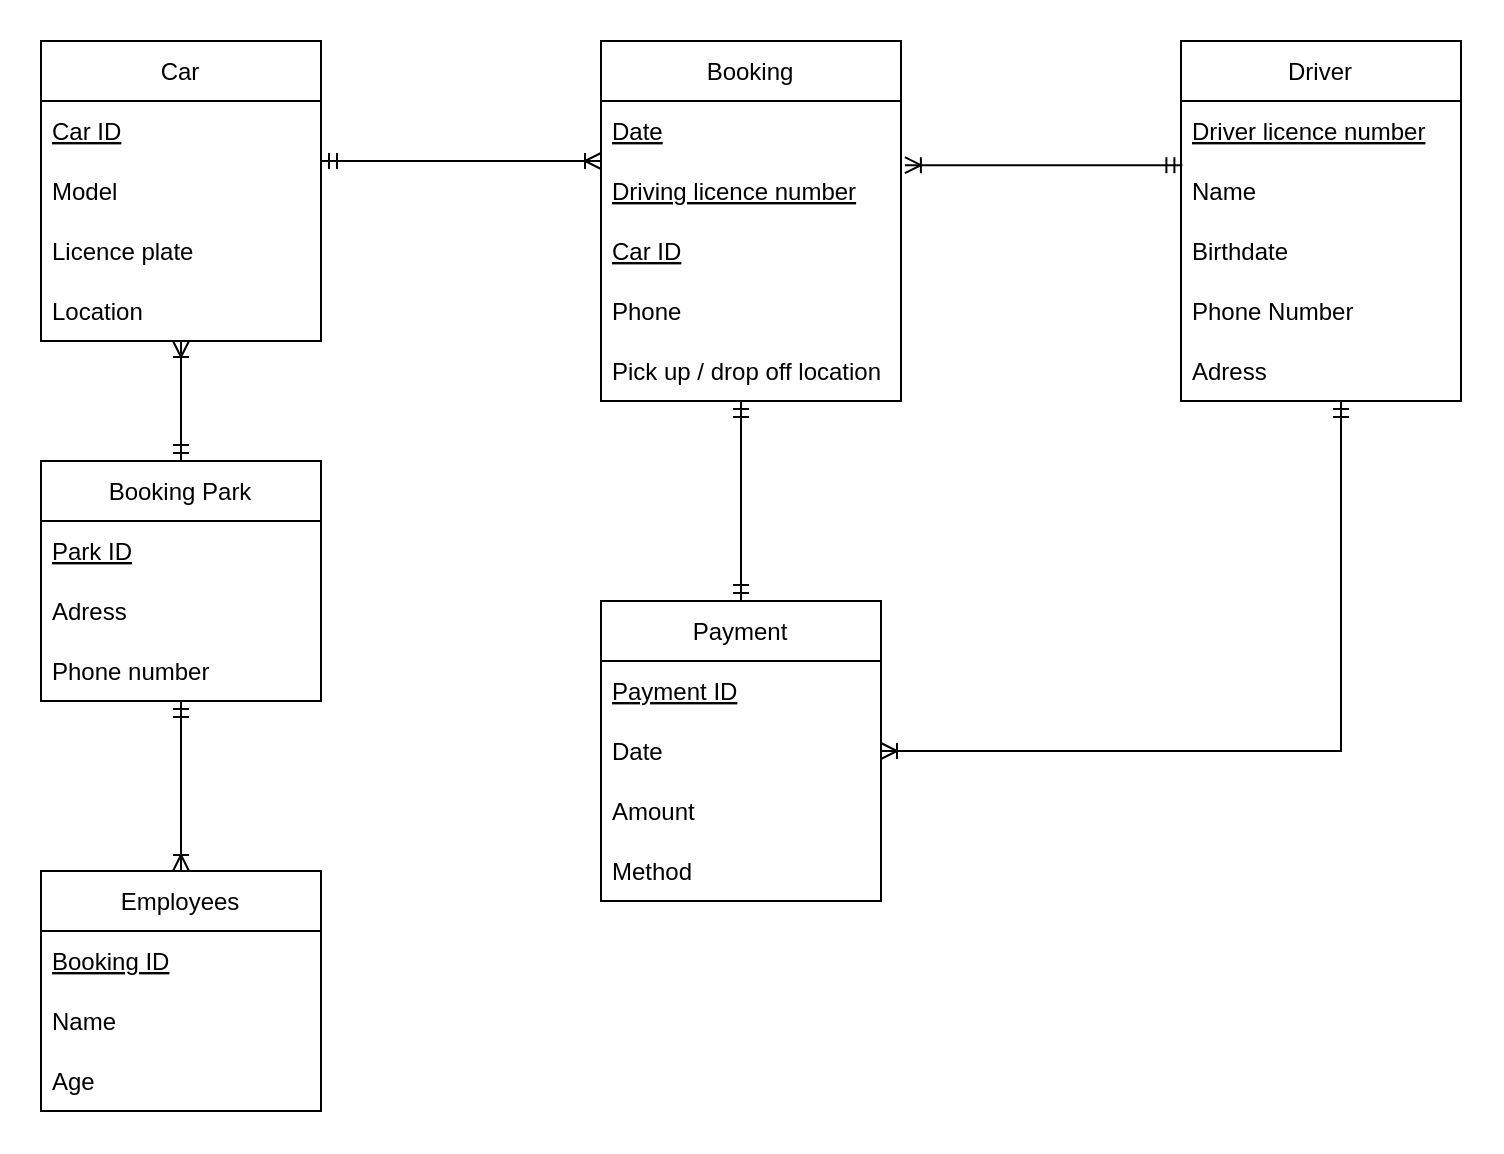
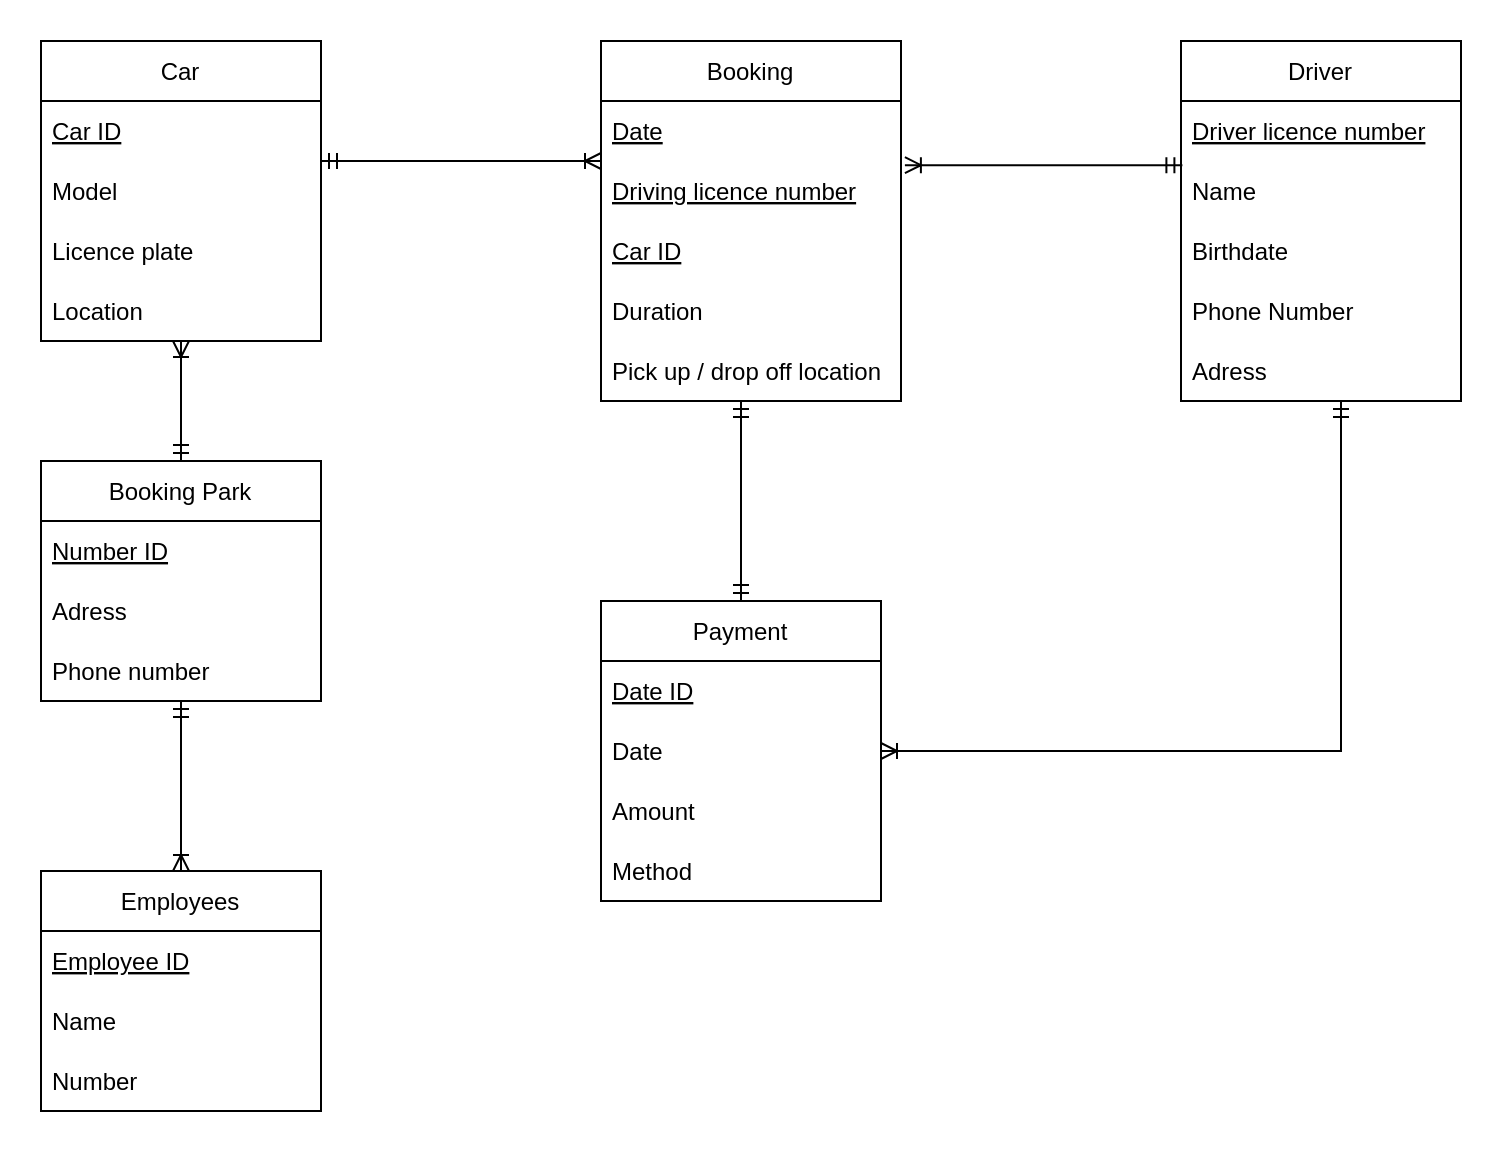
node "Phone": label "Phone" -> "Duration"
node "Park ID": label "Park ID" -> "Number ID"
node "Payment ID": label "Payment ID" -> "Date ID"
node "Booking ID": label "Booking ID" -> "Employee ID"
node "Age": label "Age" -> "Number"
